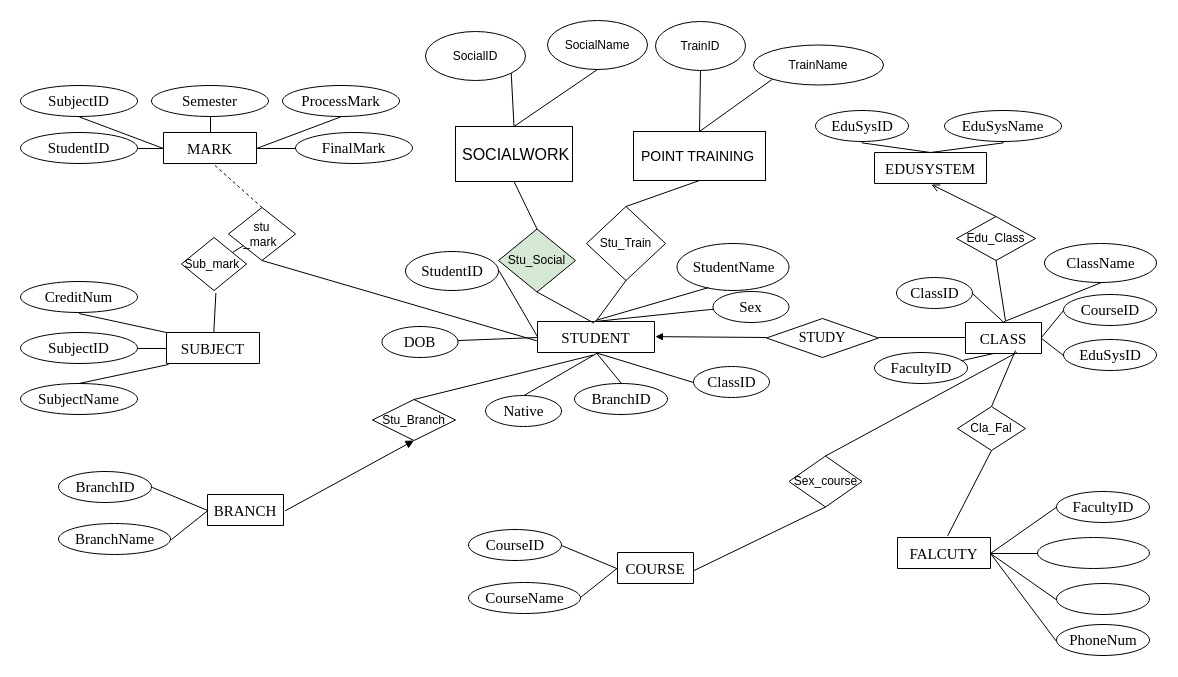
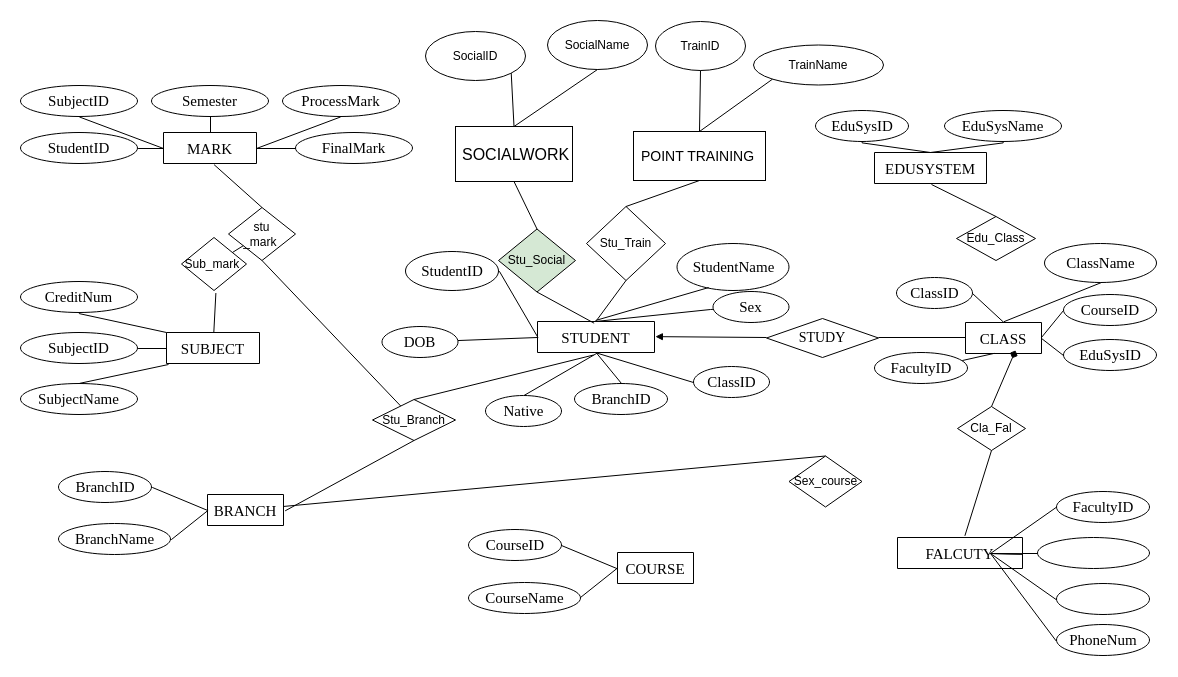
edge "MARK" -- "stu _mark": style dashed -> solid
edge "Edu_Class" -> "EDUSYSTEM": arrowhead open -> none
edge "Edu_Class" -- "CLASS": removed
edge "stu _mark" -- "STUDENT": now "stu _mark" -- "Stu_Branch"
edge "CLASS" -- "Cla_Fal": arrowhead none -> diamond
edge "CLASS" -- "Sex_course": now "BRANCH" -- "Sex_course"
edge "BRANCH" -> "Stu_Branch": arrowhead block -> none
edge "Sex_course" -- "COURSE": removed
node "FALCUTY": size 93x31 -> 125x31
